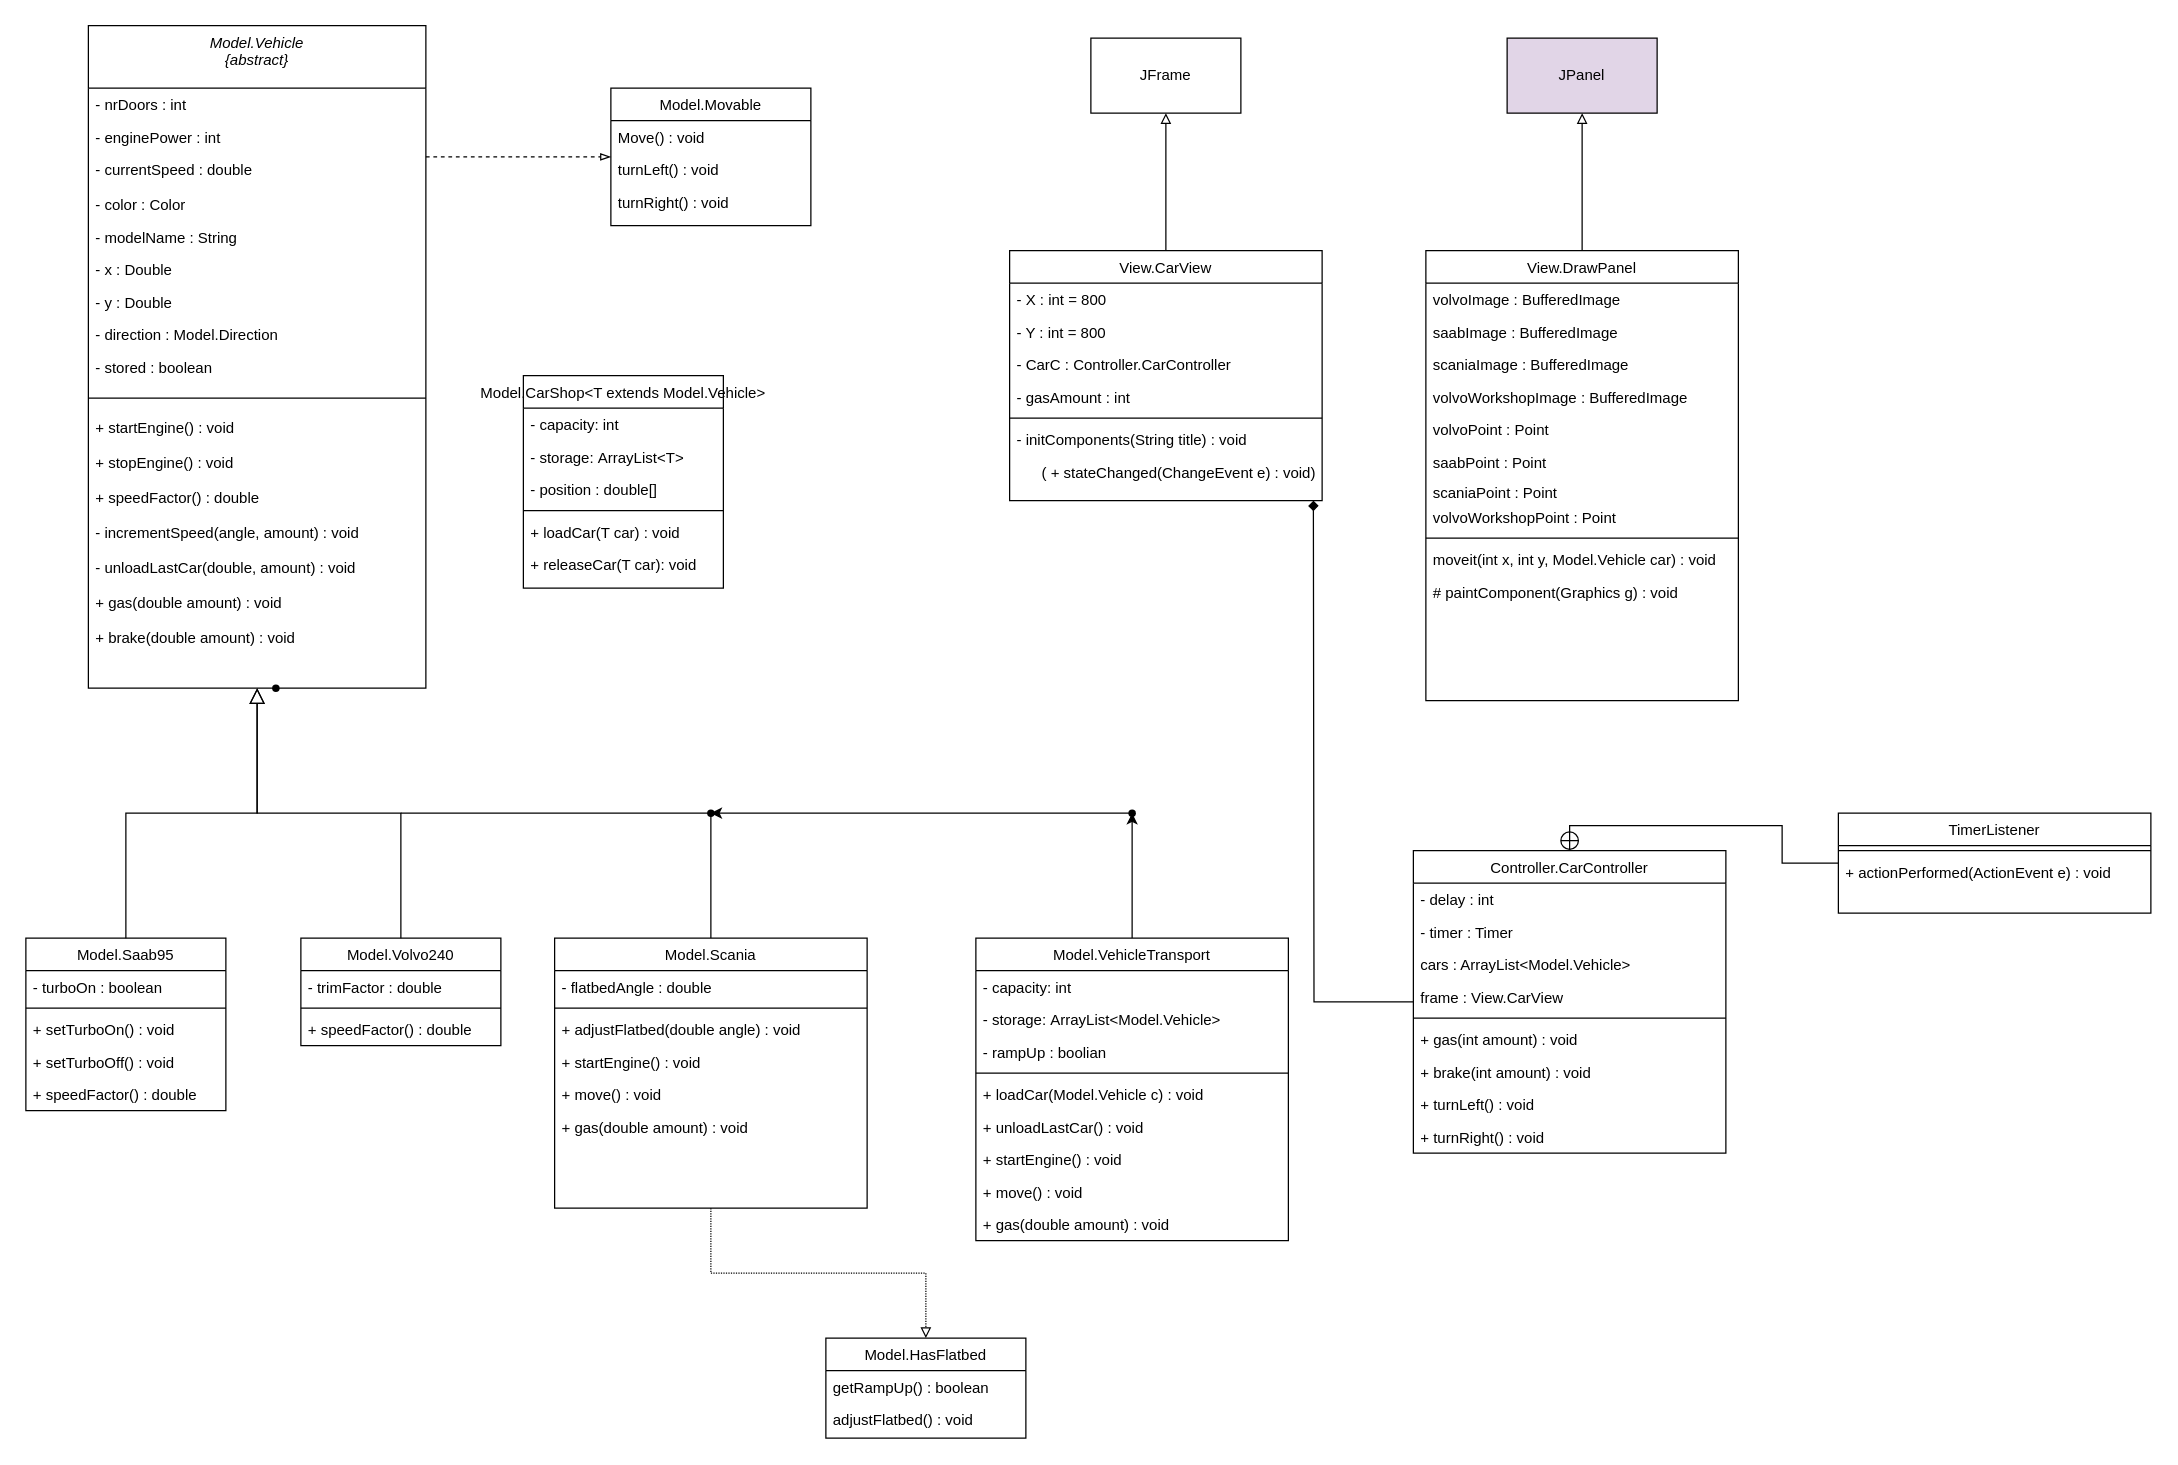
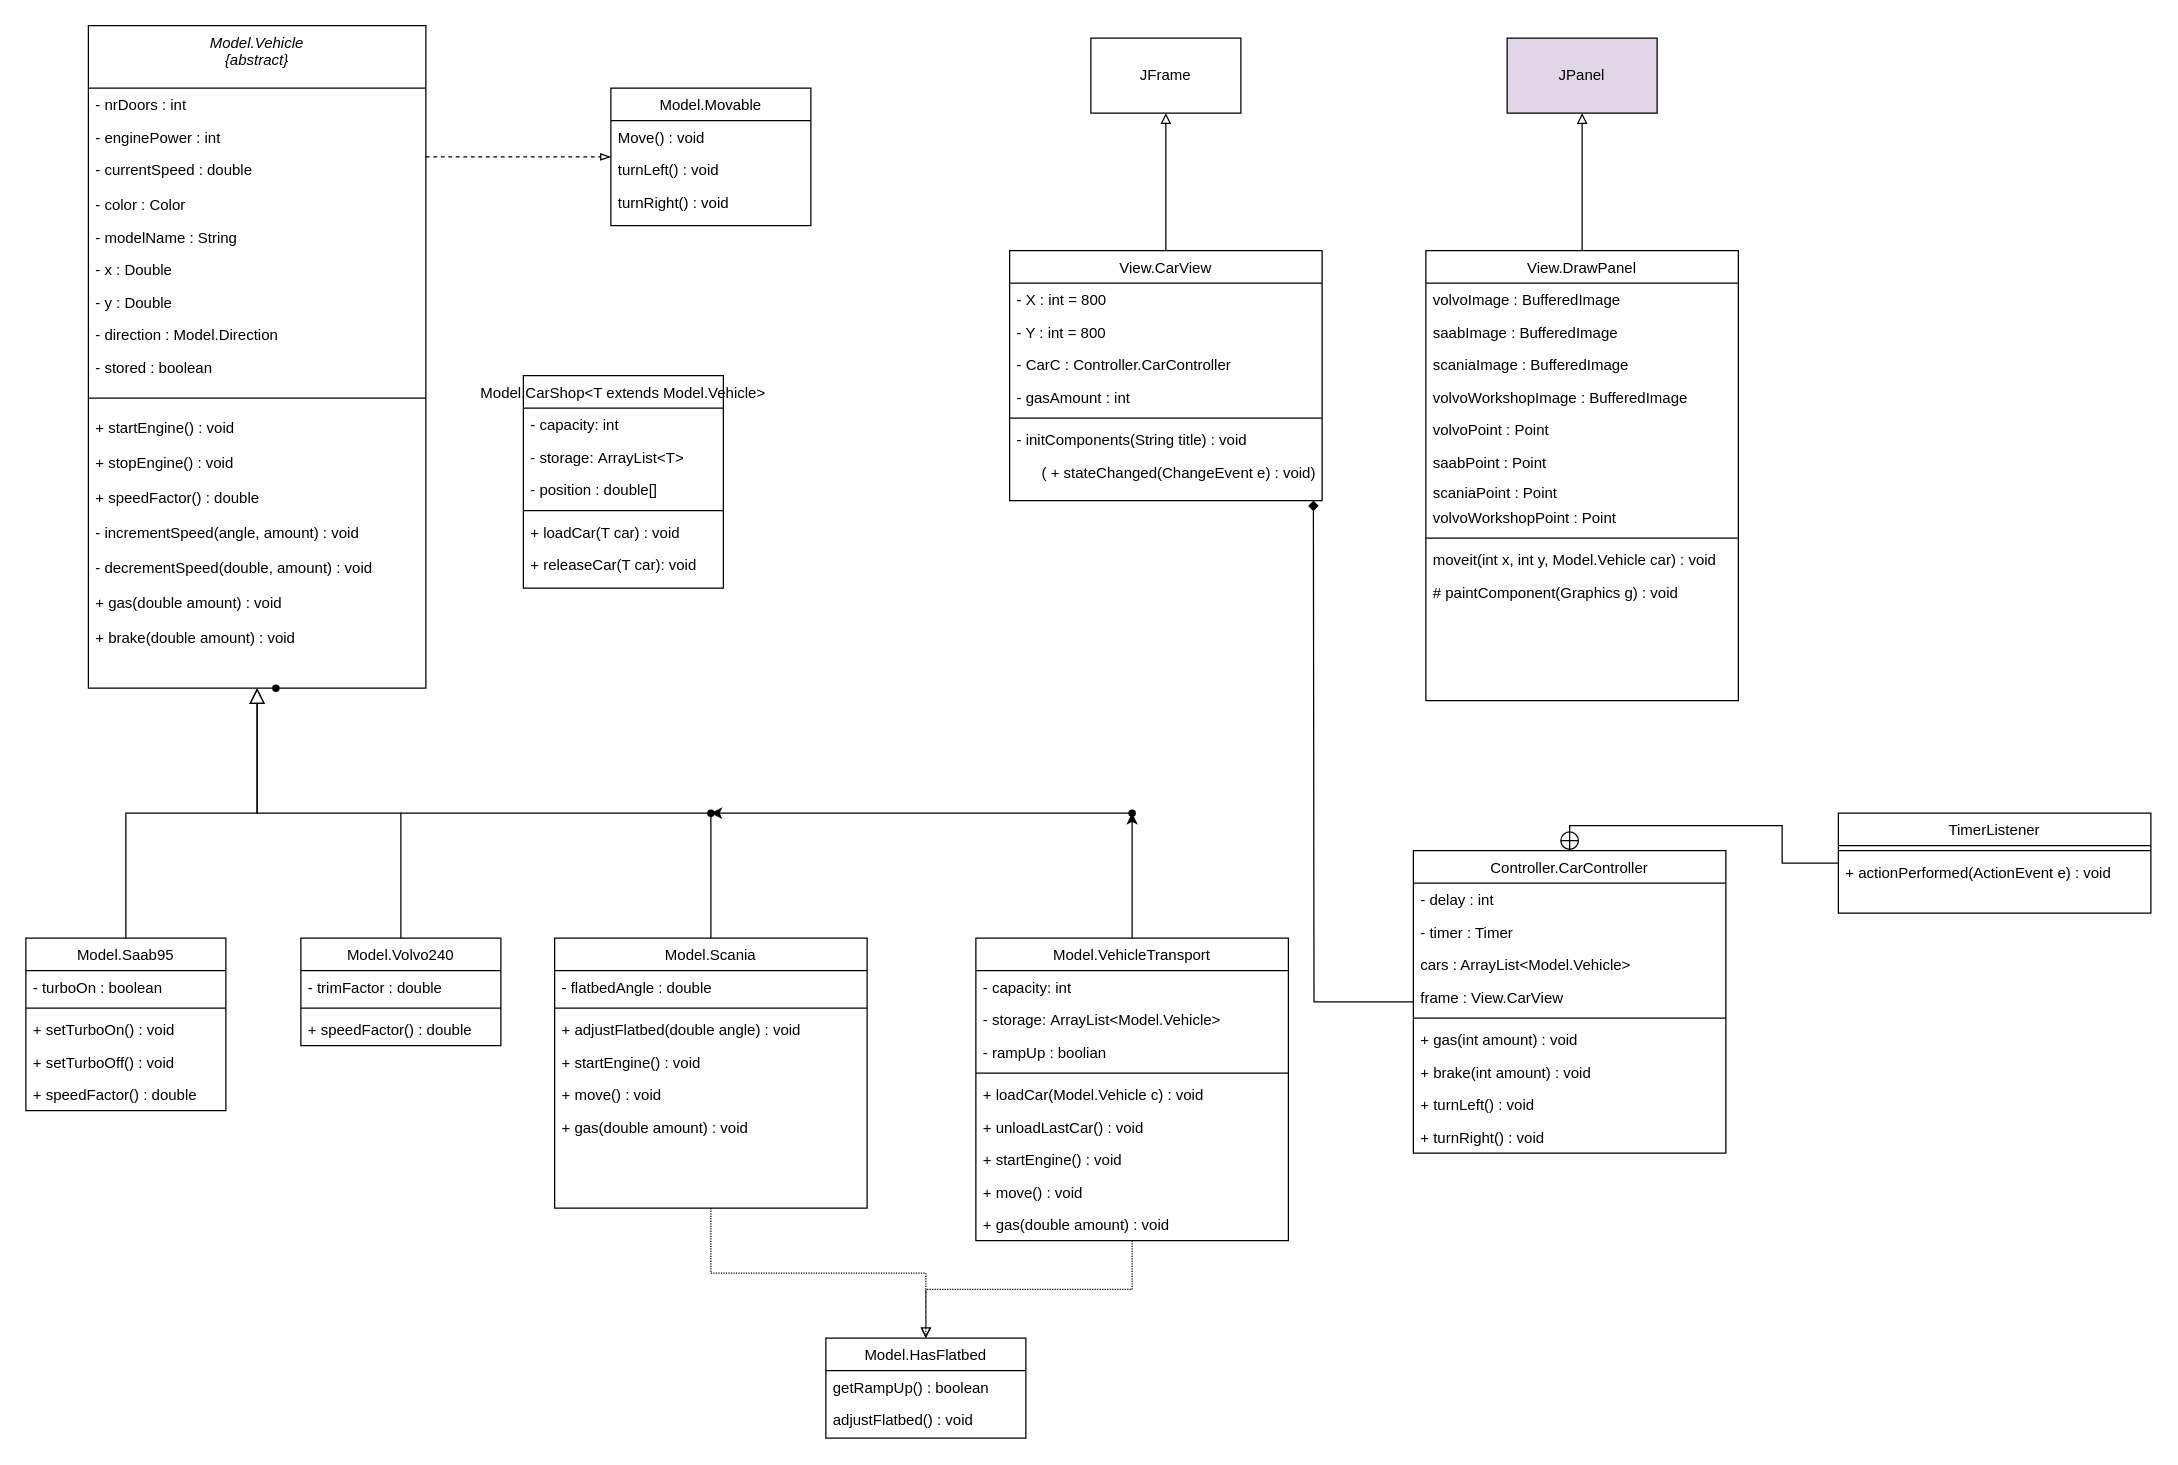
node "- unloadLastCar(double, amount) : void": label "- unloadLastCar(double, amount) : void" -> "- decrementSpeed(double, amount) : void"
edge "Model.VehicleTransport" -> "Model.HasFlatbed": added
edge "Model.Scania" -> "Model.HasFlatbed": arrowhead block -> open
